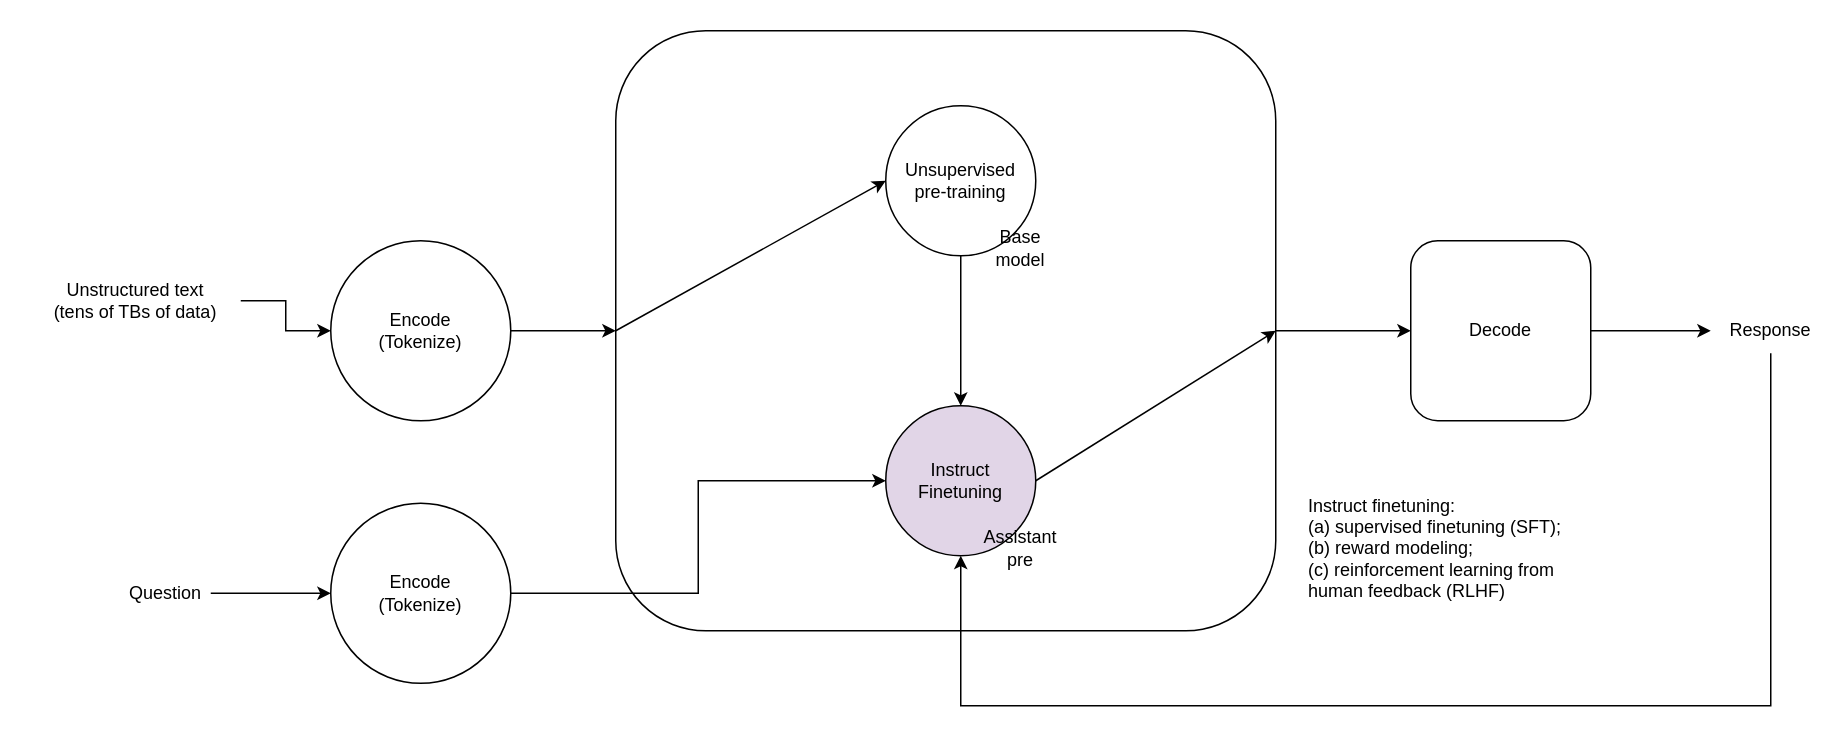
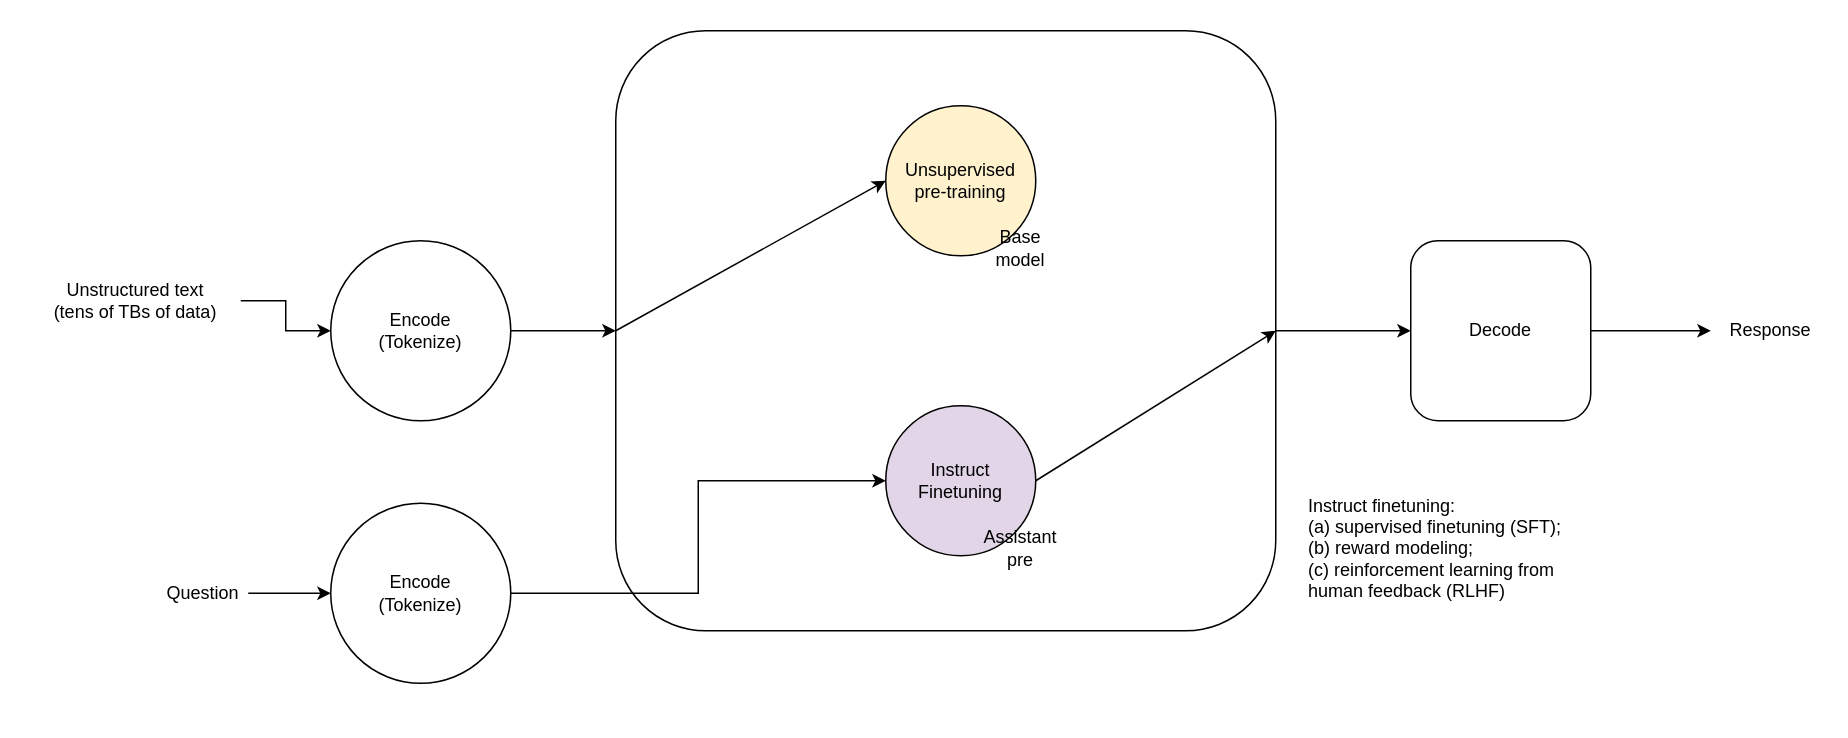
node "Unsupervised pre-training": fillcolor #ffffff -> #fff2cc
edge "Unsupervised pre-training" -> "Instruct Finetuning": removed
node "Question": moved (166, 593) -> (203, 593)
edge "Response" -> "Instruct Finetuning": removed
